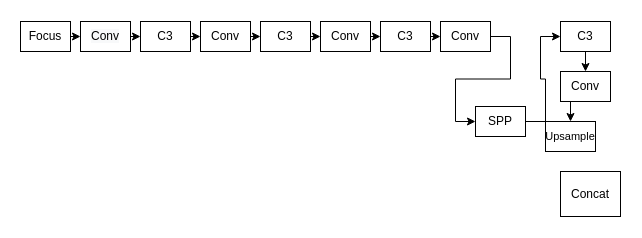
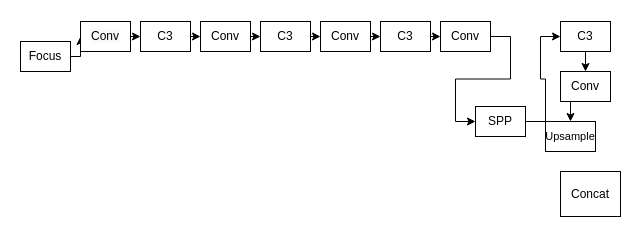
node "Focus": moved (46, 37) -> (46, 57)
